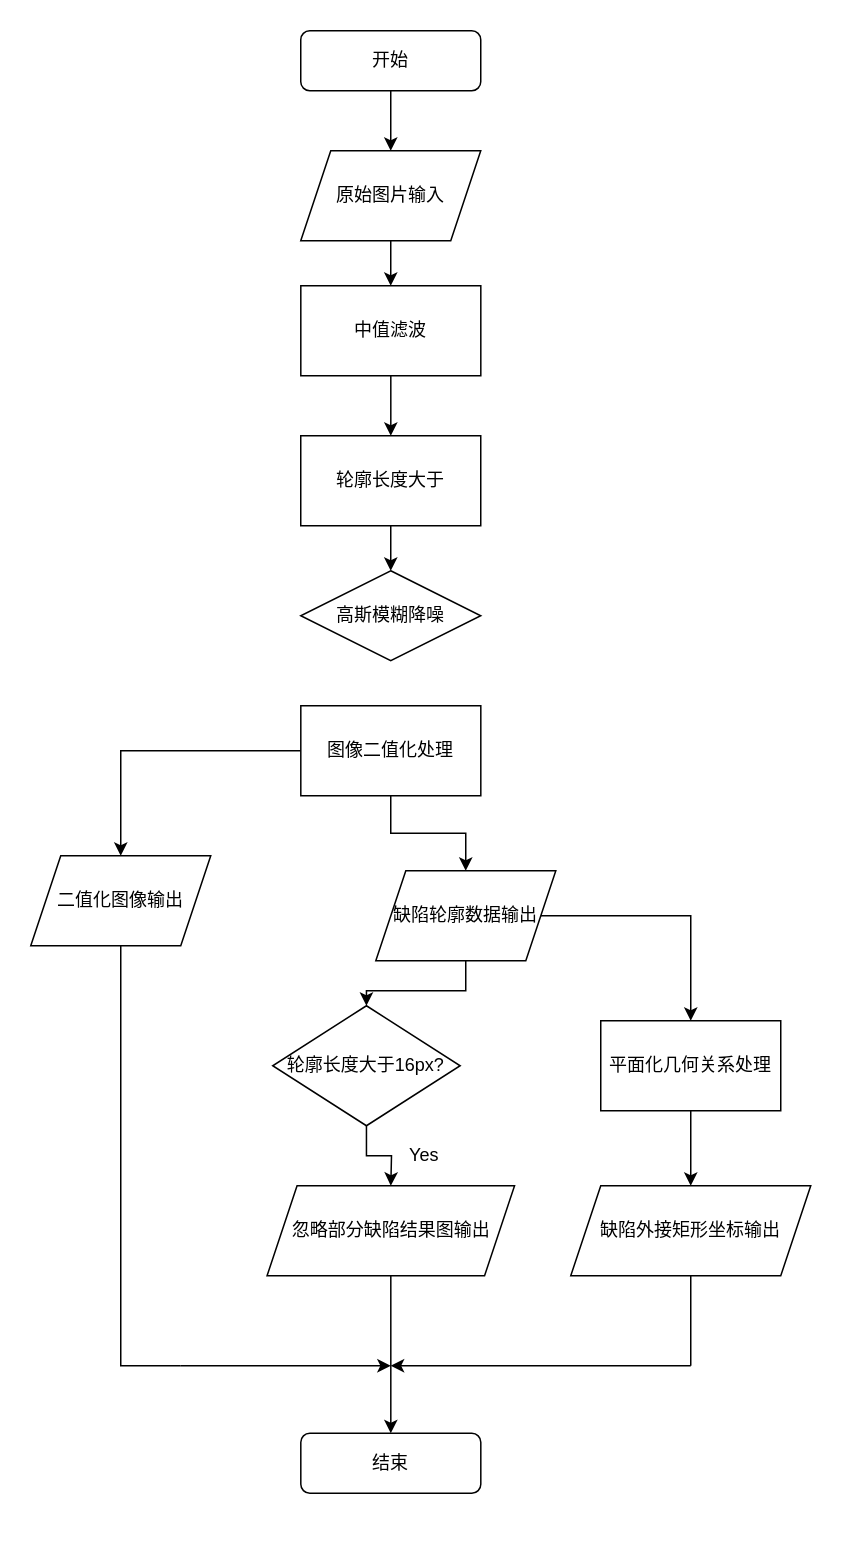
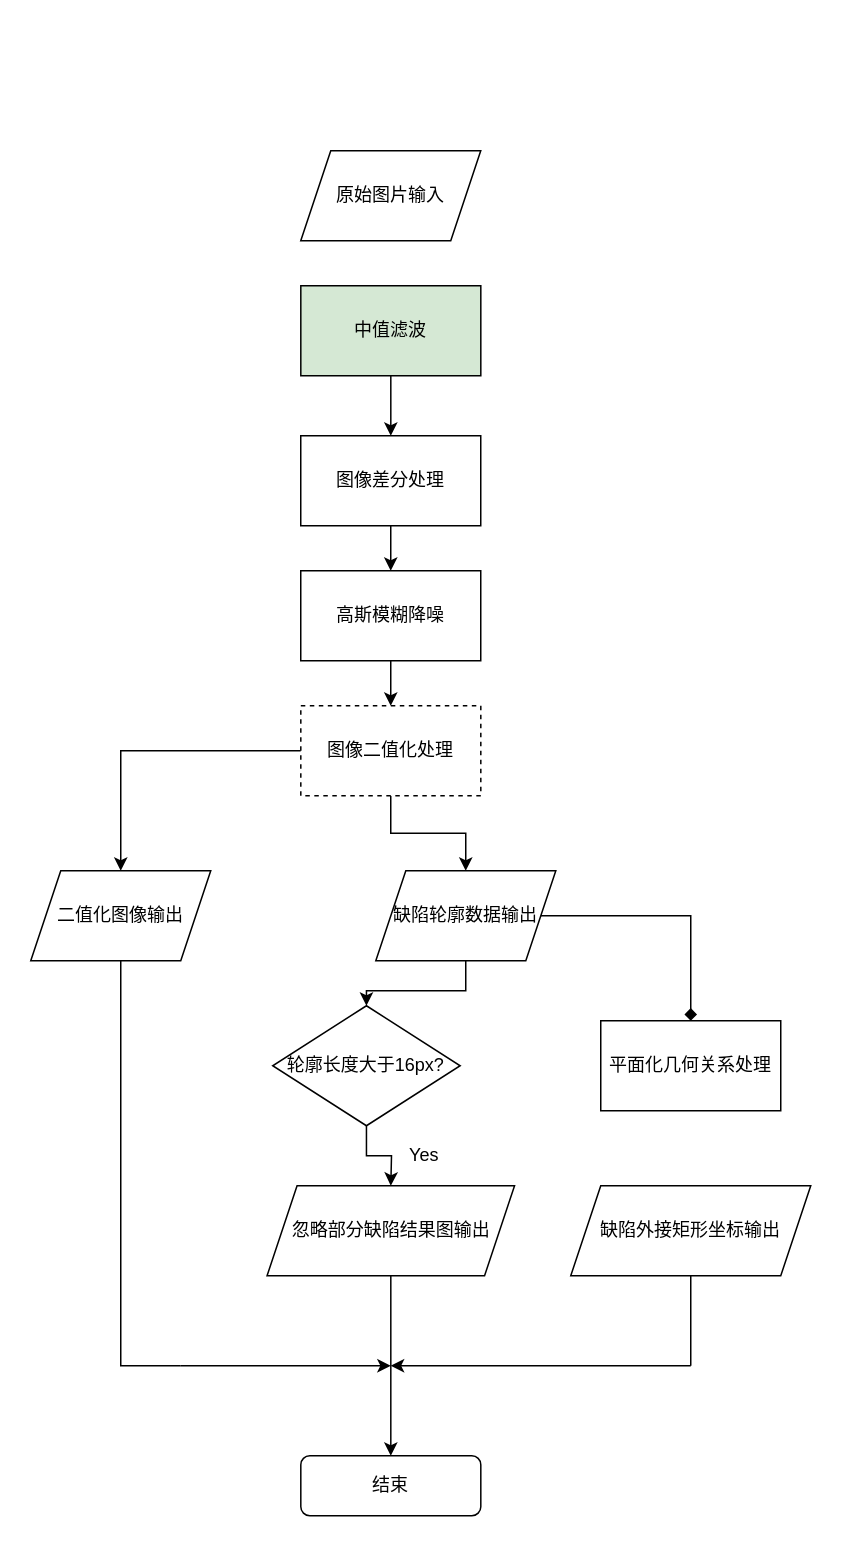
node "开始": removed
edge "开始" -> "原始图片输入": removed
edge "原始图片输入" -> "中值滤波": removed
node "中值滤波": fillcolor #ffffff -> #d5e8d4
node "轮廓长度大于": label "轮廓长度大于" -> "图像差分处理"
node "高斯模糊降噪": shape diamond -> rectangle
edge "高斯模糊降噪" -> "图像二值化处理": added
node "图像二值化处理": style solid -> dashed
node "二值化图像输出": moved (121, 901) -> (121, 916)
edge "缺陷轮廓数据输出" -> "平面化几何关系处理": arrowhead classic -> diamond
edge "平面化几何关系处理" -> "缺陷外接矩形坐标输出": removed
node "结束": moved (391, 1463) -> (391, 1486)
